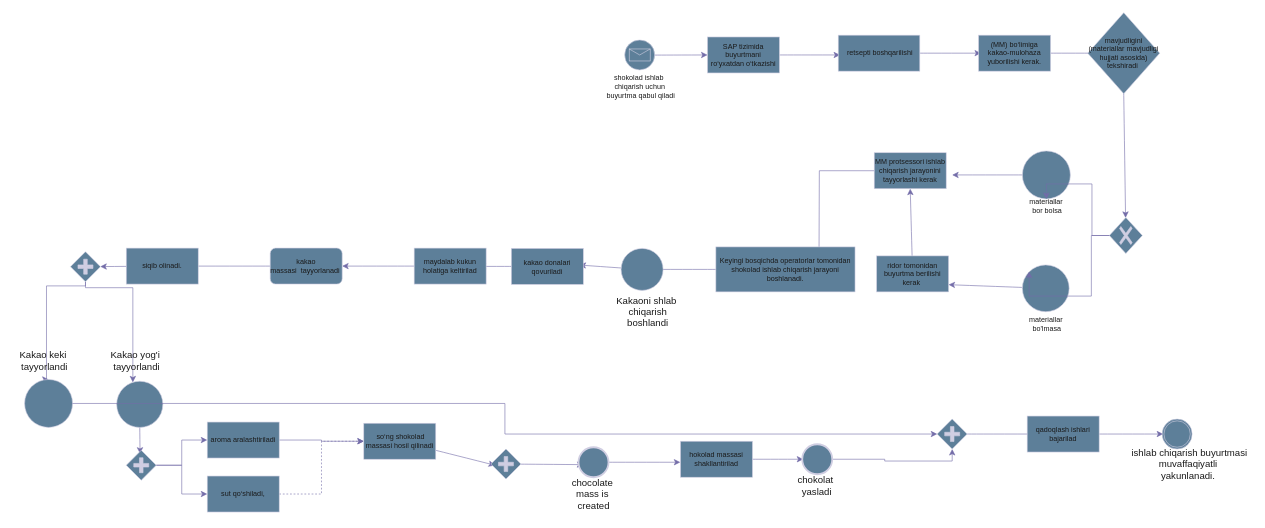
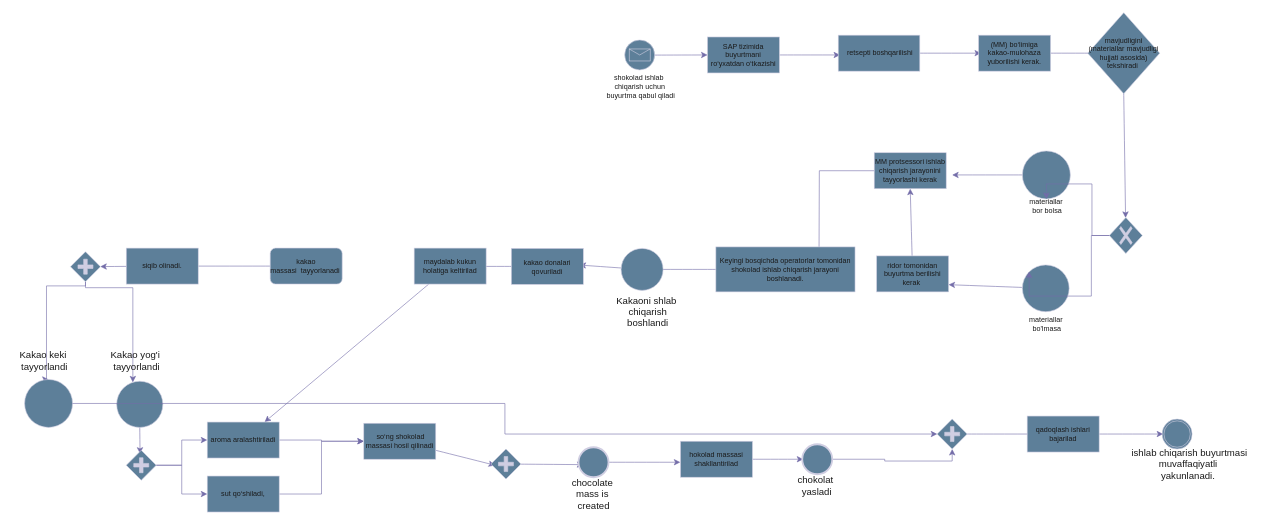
edge "maydalab kukun holatiga keltirilad" -> "kakao massasi tayyorlanadi": now "maydalab kukun holatiga keltirilad" -> "aroma aralashtiriladi"
edge "sut qo‘shiladi," -> "so‘ng shokolad massasi hosil qilinadi": style dashed -> solid
